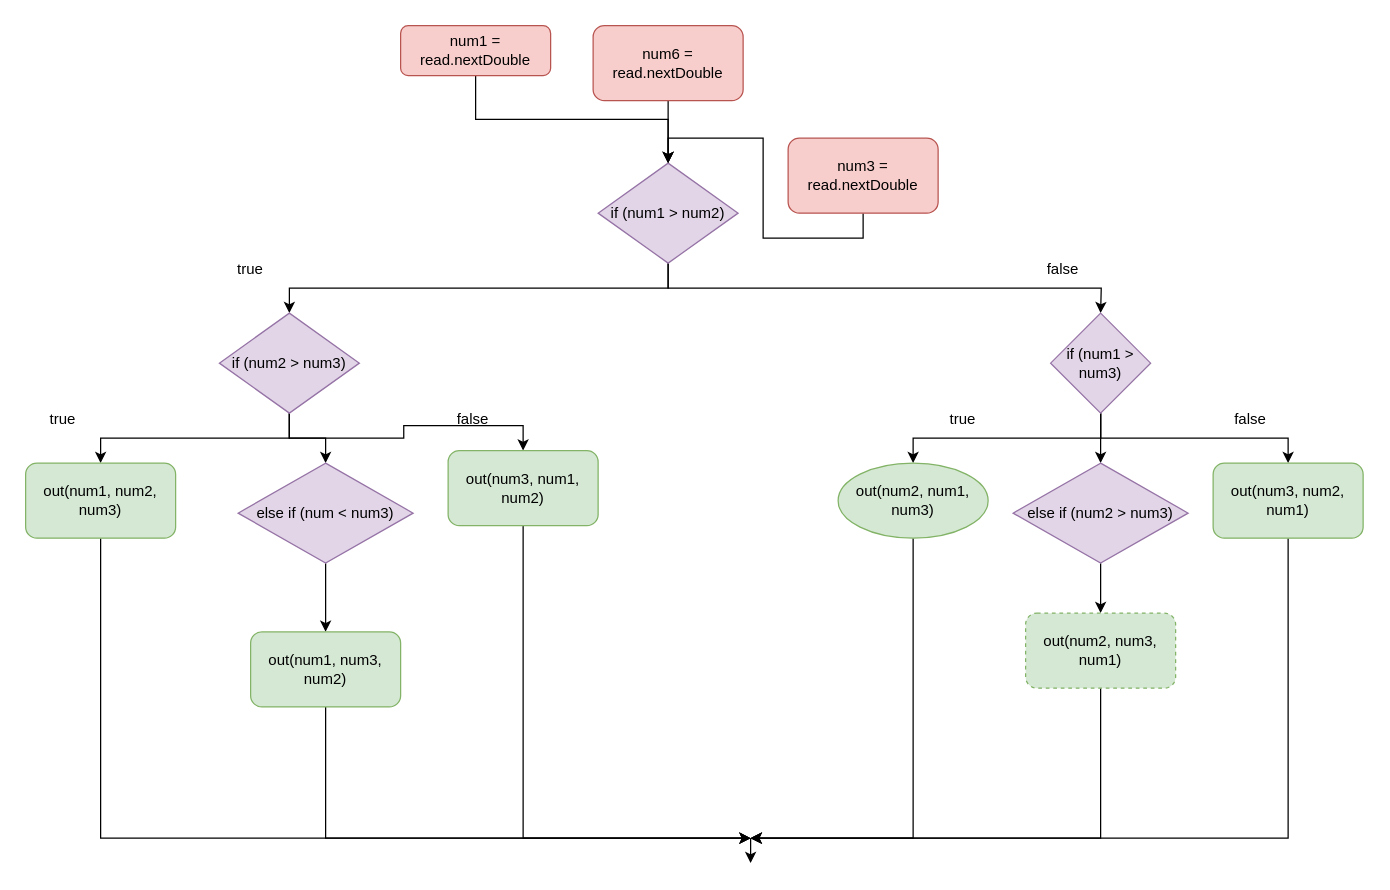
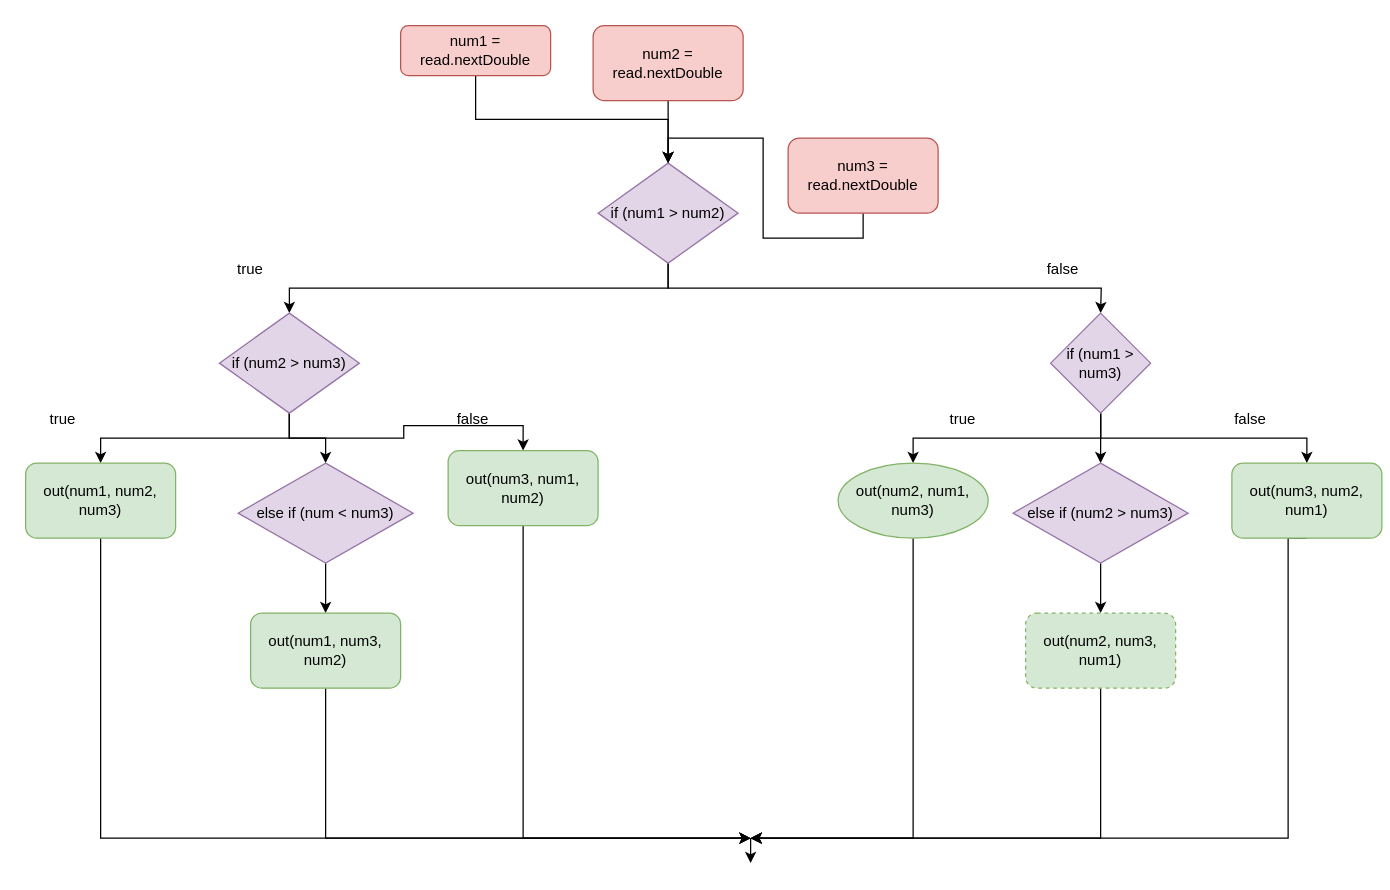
node "num6 = read.nextDouble": label "num6 = read.nextDouble" -> "num2 = read.nextDouble"
node "out(num3, num2, num1)": moved (1288, 501) -> (1307, 501)
node "out(num1, num3, num2)": moved (326, 669) -> (326, 651)
